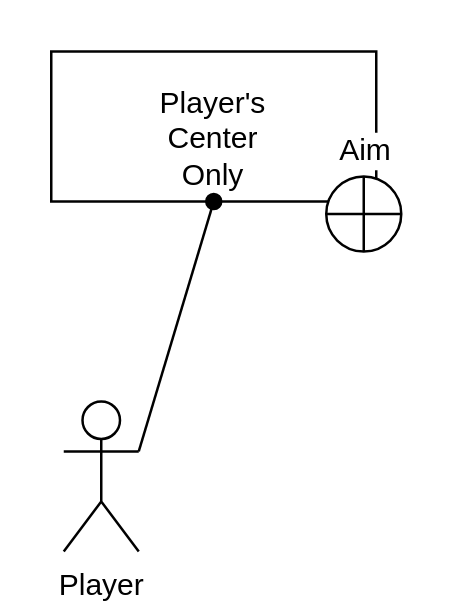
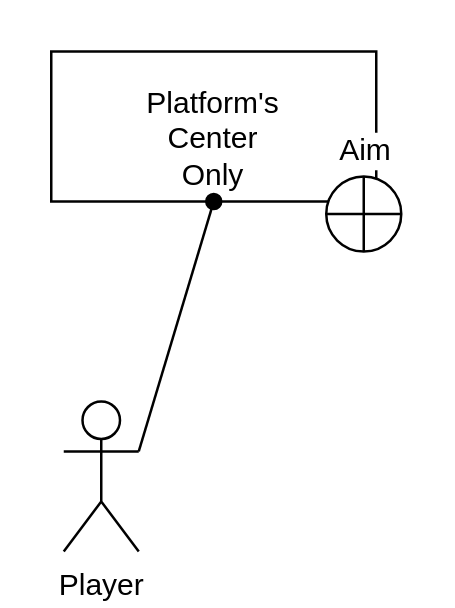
node "Player's Center Only": label "Player's Center Only" -> "Platform's Center Only"
